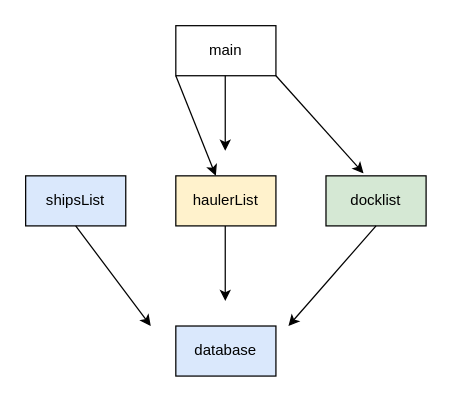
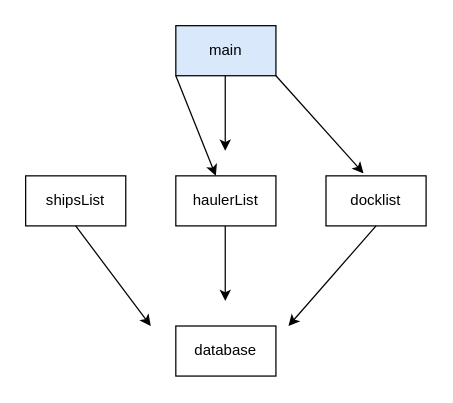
node "main": fillcolor #ffffff -> #dae8fc
node "shipsList": fillcolor #dae8fc -> #ffffff
node "haulerList": fillcolor #fff2cc -> #ffffff
node "docklist": fillcolor #d5e8d4 -> #ffffff
node "database": fillcolor #dae8fc -> #ffffff
